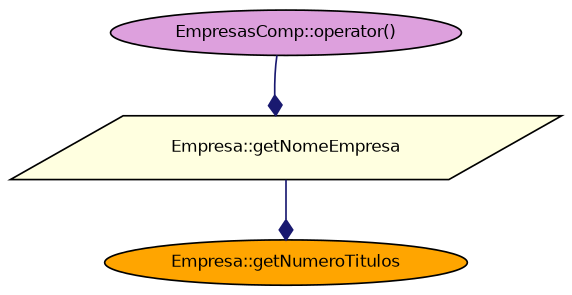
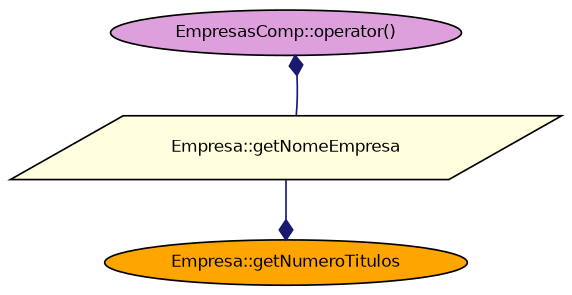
edge "EmpresasComp::operator()" -> "Empresa::getNomeEmpresa": reversed
